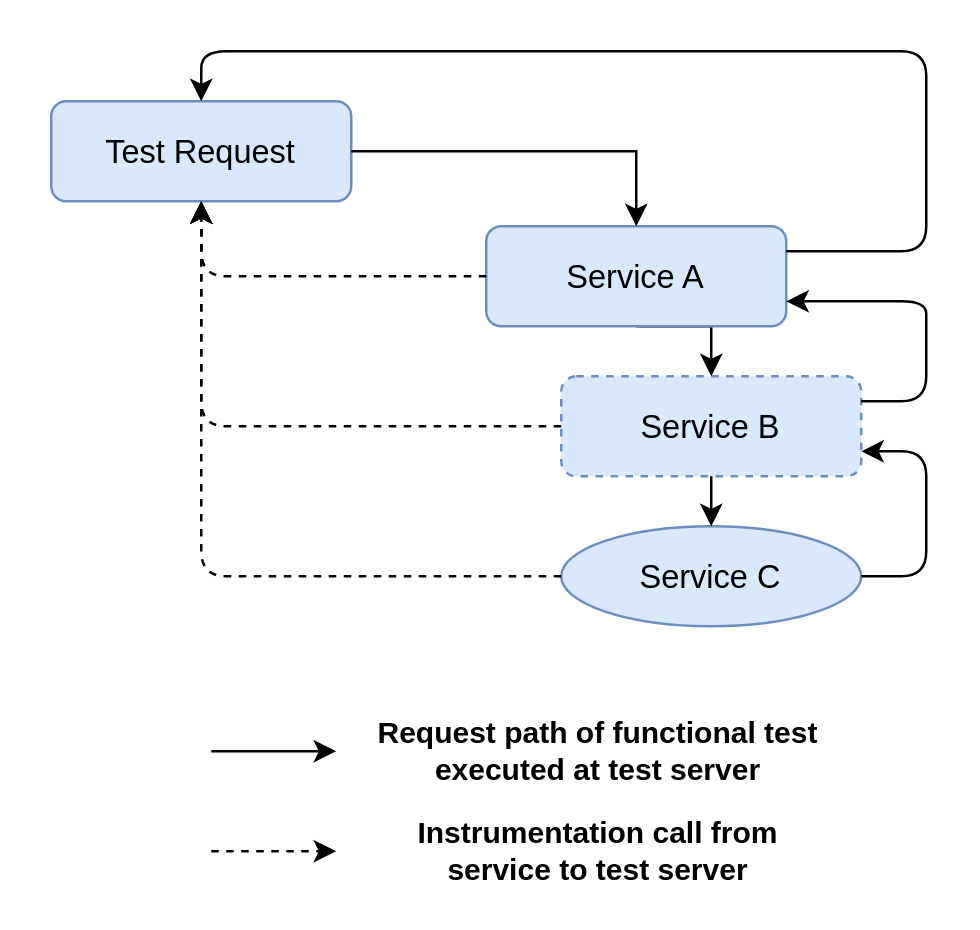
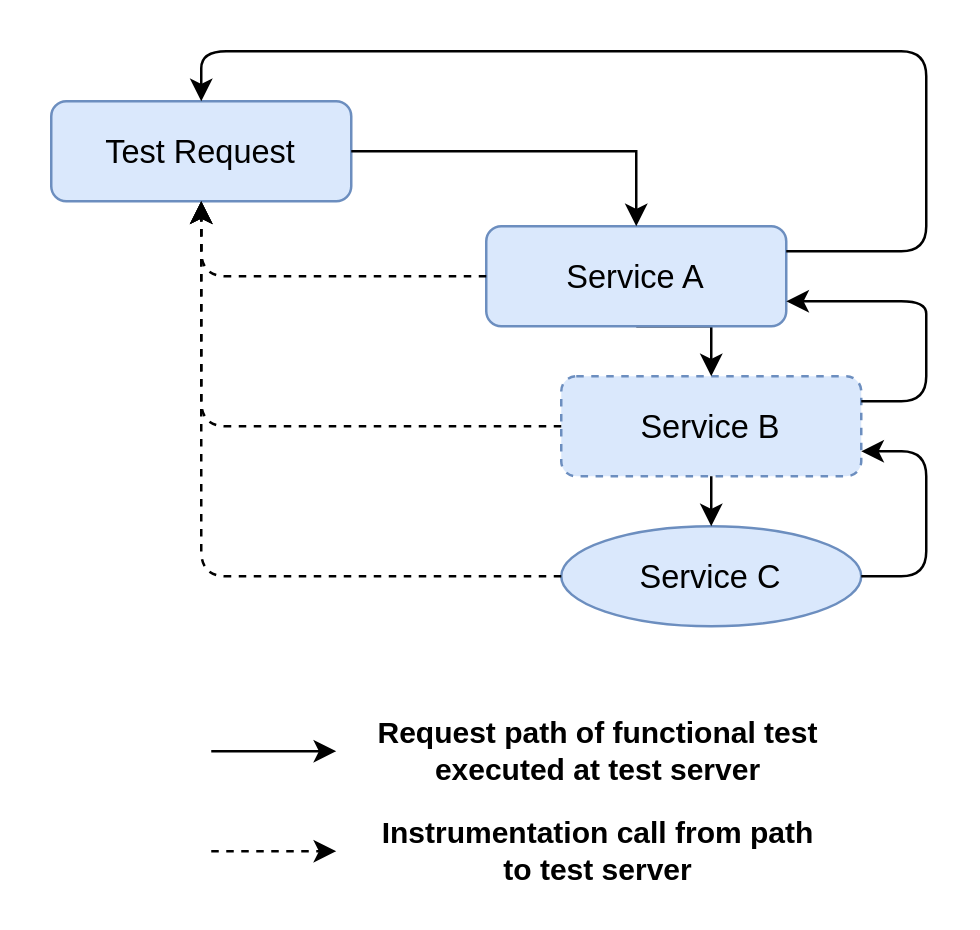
node "Instrumentation call from service to test server": label "Instrumentation call from service to test server" -> "Instrumentation call from path to test server"
